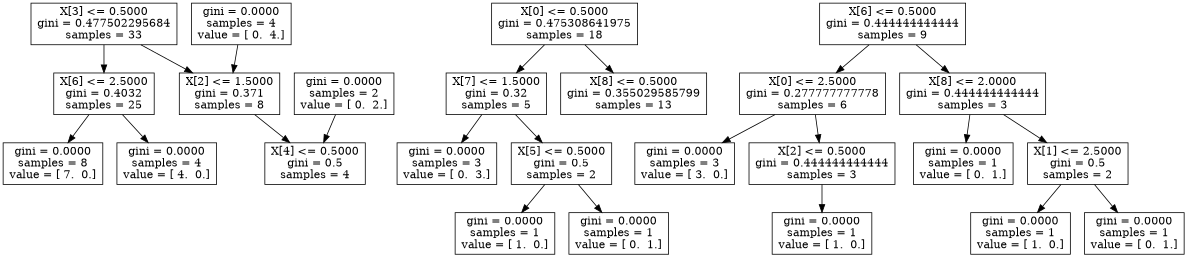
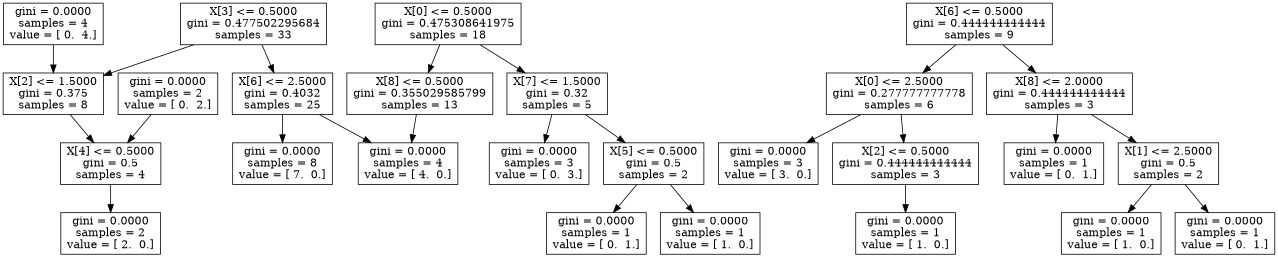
node "X[2] <= 1.5000 gini = 0.371 samples = 8": label "X[2] <= 1.5000 gini = 0.371 samples = 8" -> "X[2] <= 1.5000 gini = 0.375 samples = 8"
edge "X[8] <= 0.5000 gini = 0.355029585799 samples = 13" -> "gini = 0.0000 samples = 4 value = [ 4.  0.]": added
node "gini = 0.0000 samples = 2 value = [ 2.  0.]": added
